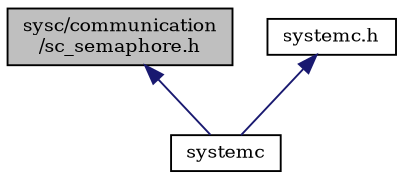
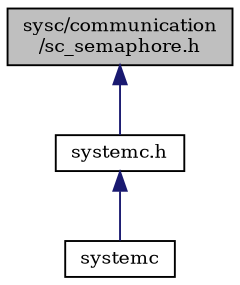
edge "systemc" -> "sysc/communication /sc_semaphore.h": now "systemc.h" -> "sysc/communication /sc_semaphore.h"
